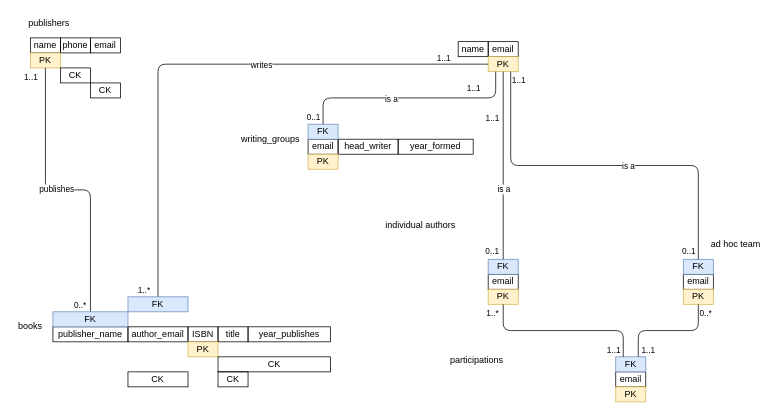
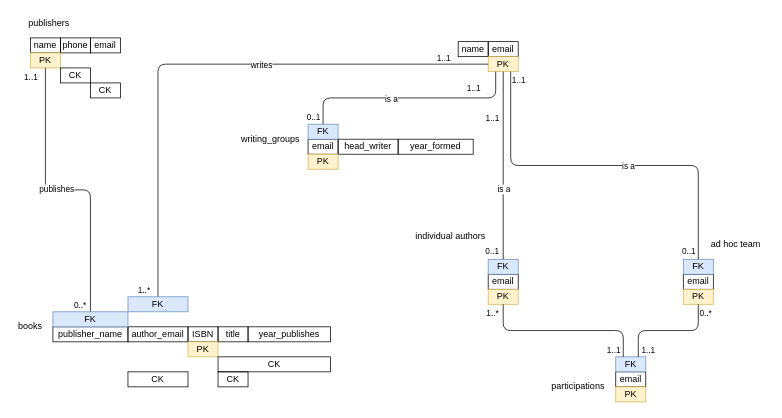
node "individual authors": moved (420, 225) -> (450, 237)
node "participations": moved (477, 360) -> (578, 387)
